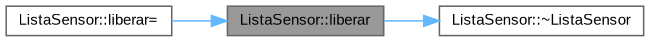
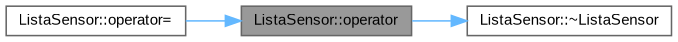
node "ListaSensor::liberar=": label "ListaSensor::liberar=" -> "ListaSensor::operator="
node "ListaSensor::liberar": label "ListaSensor::liberar" -> "ListaSensor::operator"
